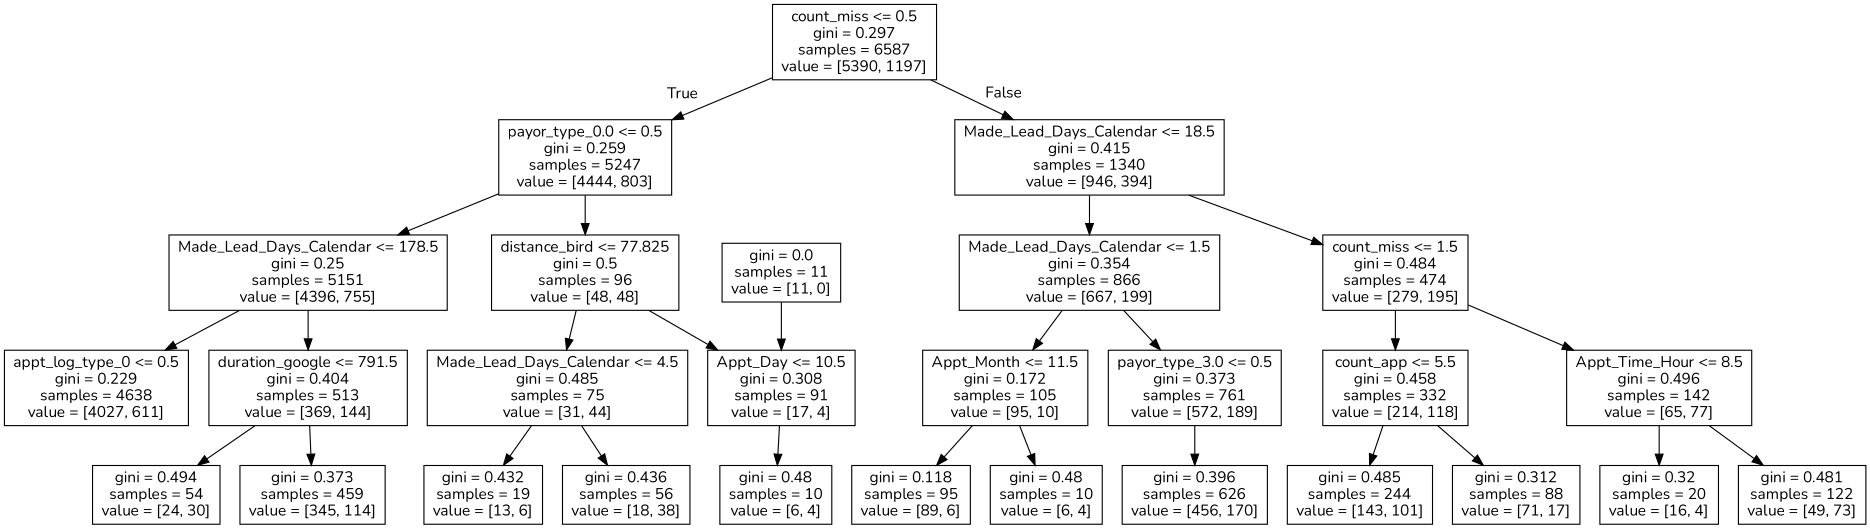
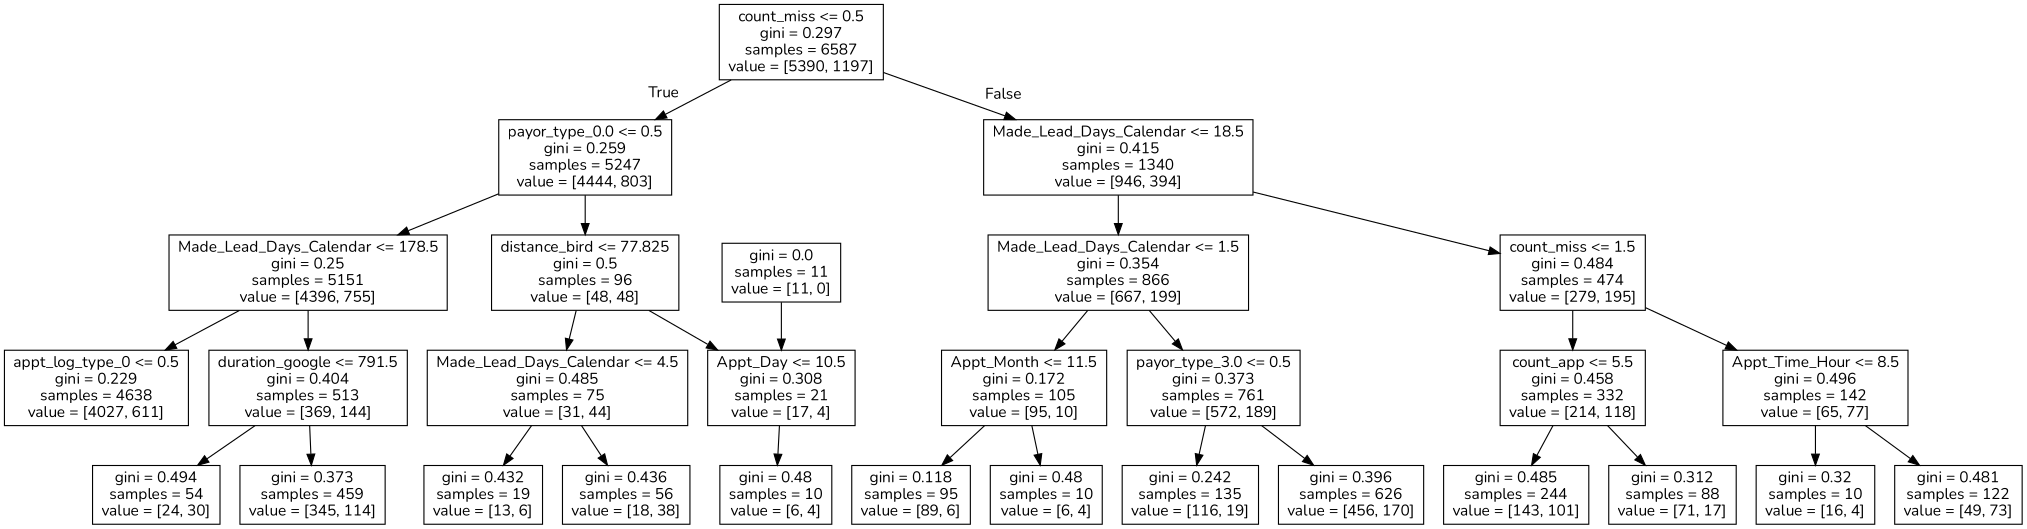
node "Appt_Day <= 10.5 gini = 0.308 samples = 91 value = [17, 4]": label "Appt_Day <= 10.5 gini = 0.308 samples = 91 value = [17, 4]" -> "Appt_Day <= 10.5 gini = 0.308 samples = 21 value = [17, 4]"
node "gini = 0.242 samples = 135 value = [116, 19]": added
node "gini = 0.32 samples = 20 value = [16, 4]": label "gini = 0.32 samples = 20 value = [16, 4]" -> "gini = 0.32 samples = 10 value = [16, 4]"
